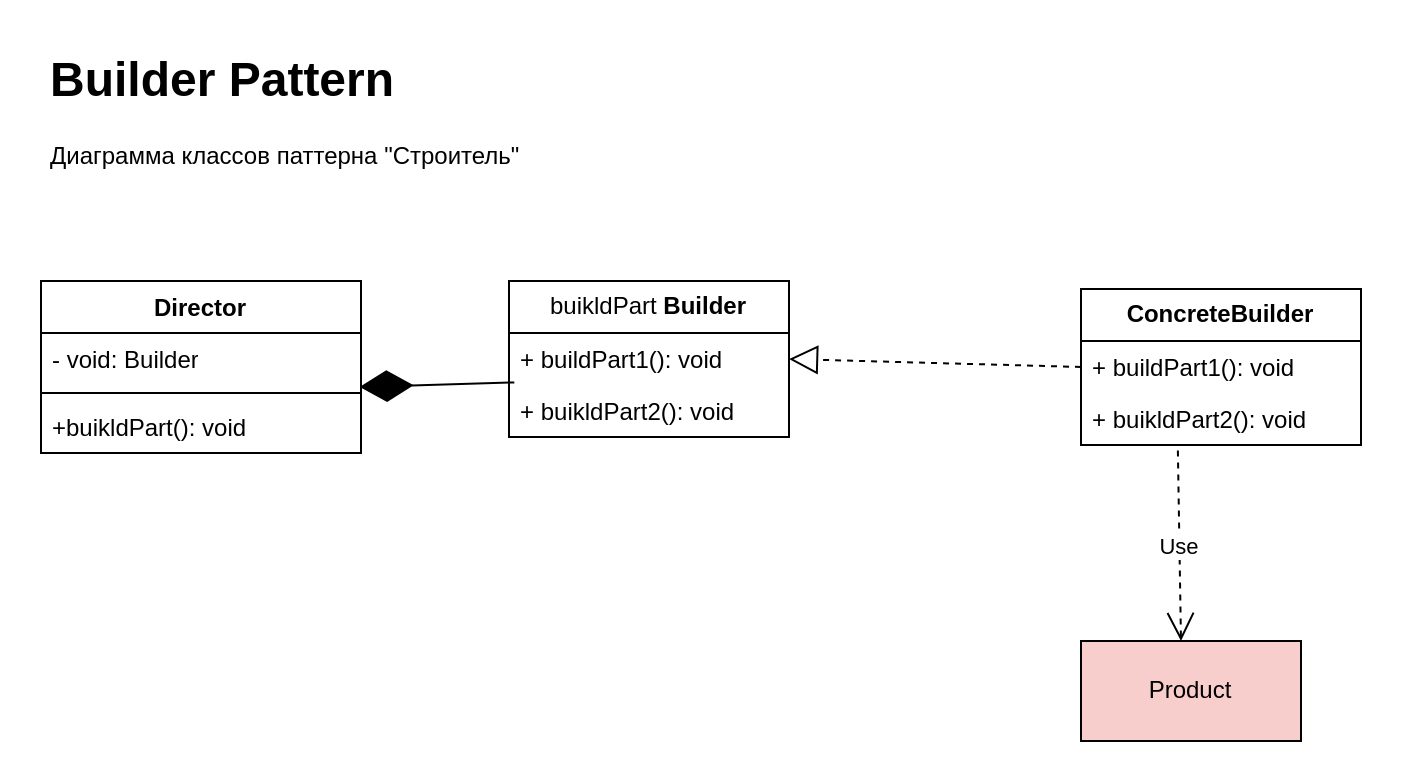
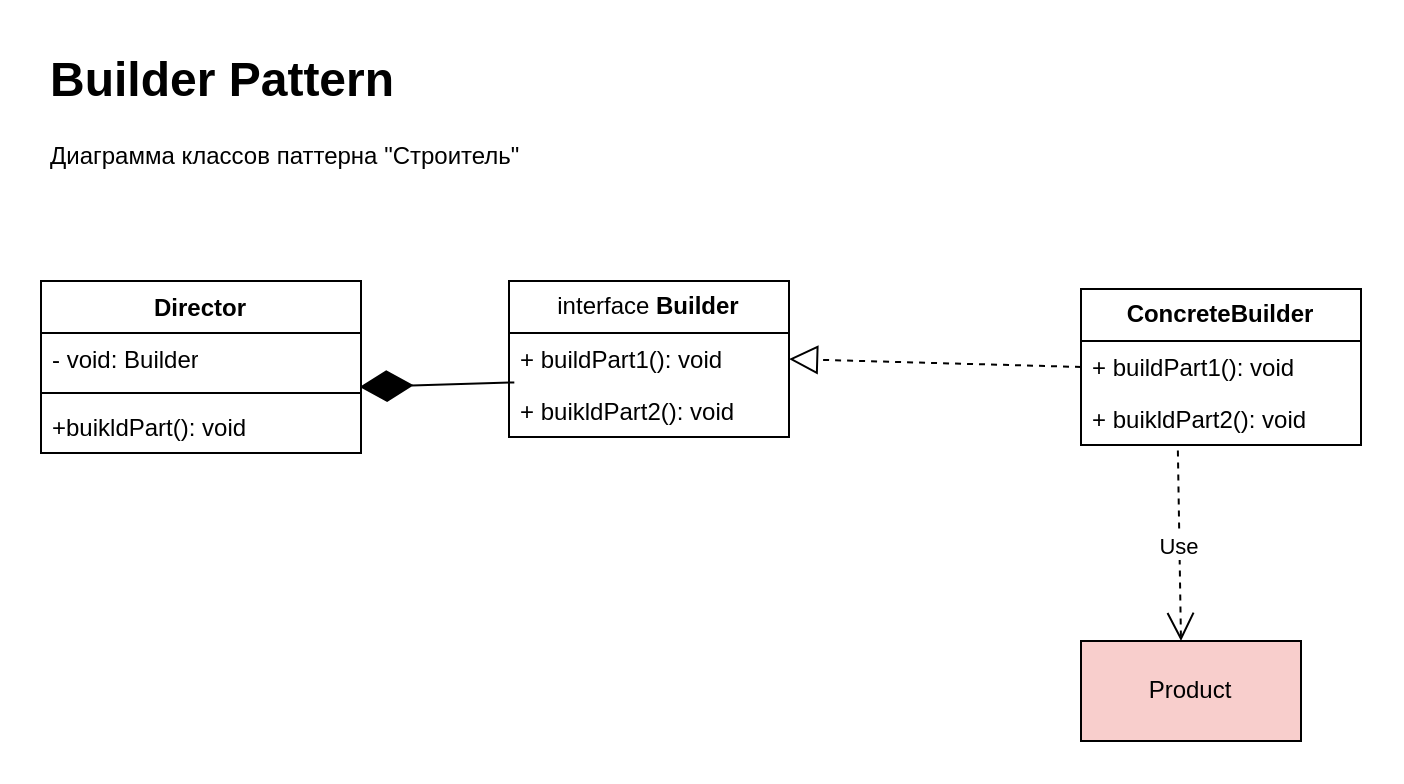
node "buikldPart Builder": label "buikldPart Builder" -> "interface Builder"
